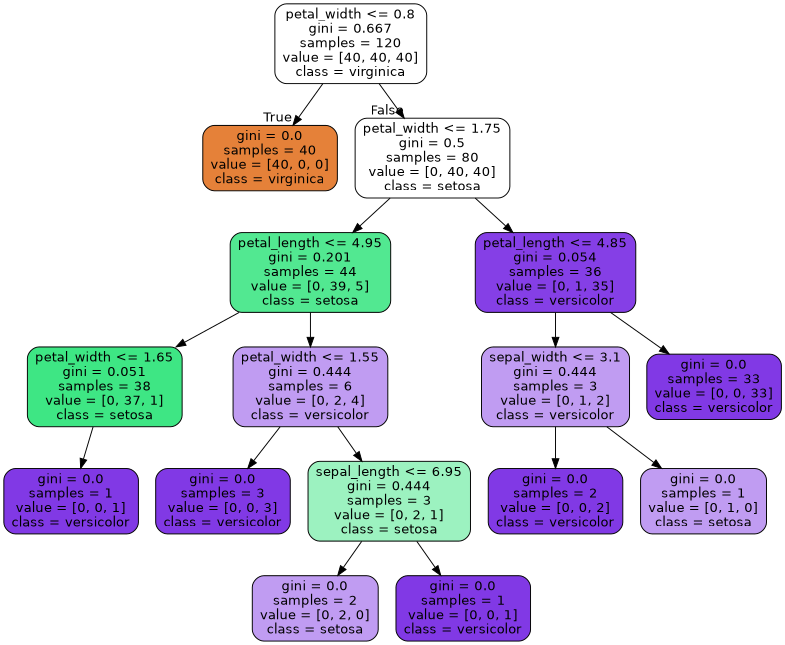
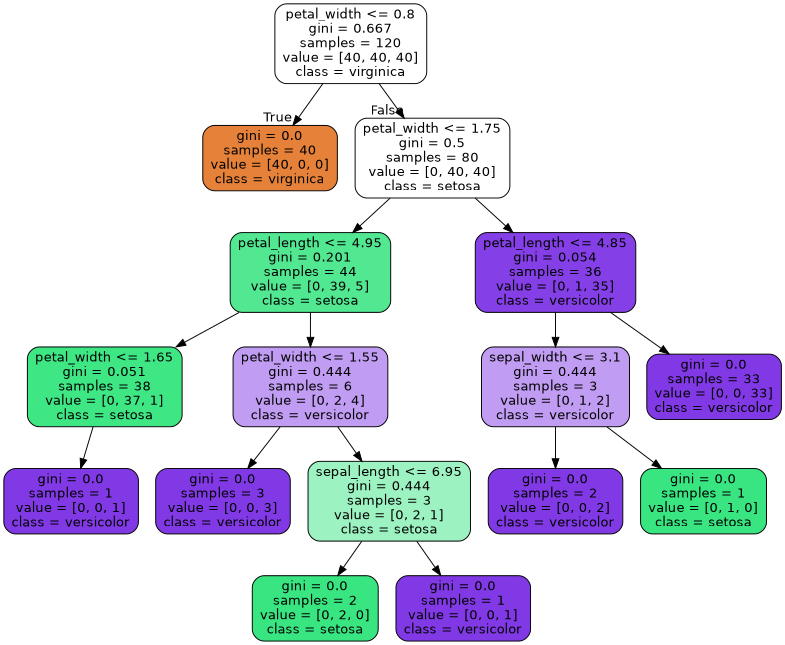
node "gini = 0.0 samples = 1 value = [0, 1, 0] class = setosa": fillcolor #c09cf2 -> #39e581
node "gini = 0.0 samples = 2 value = [0, 2, 0] class = setosa": fillcolor #c09cf2 -> #39e581
